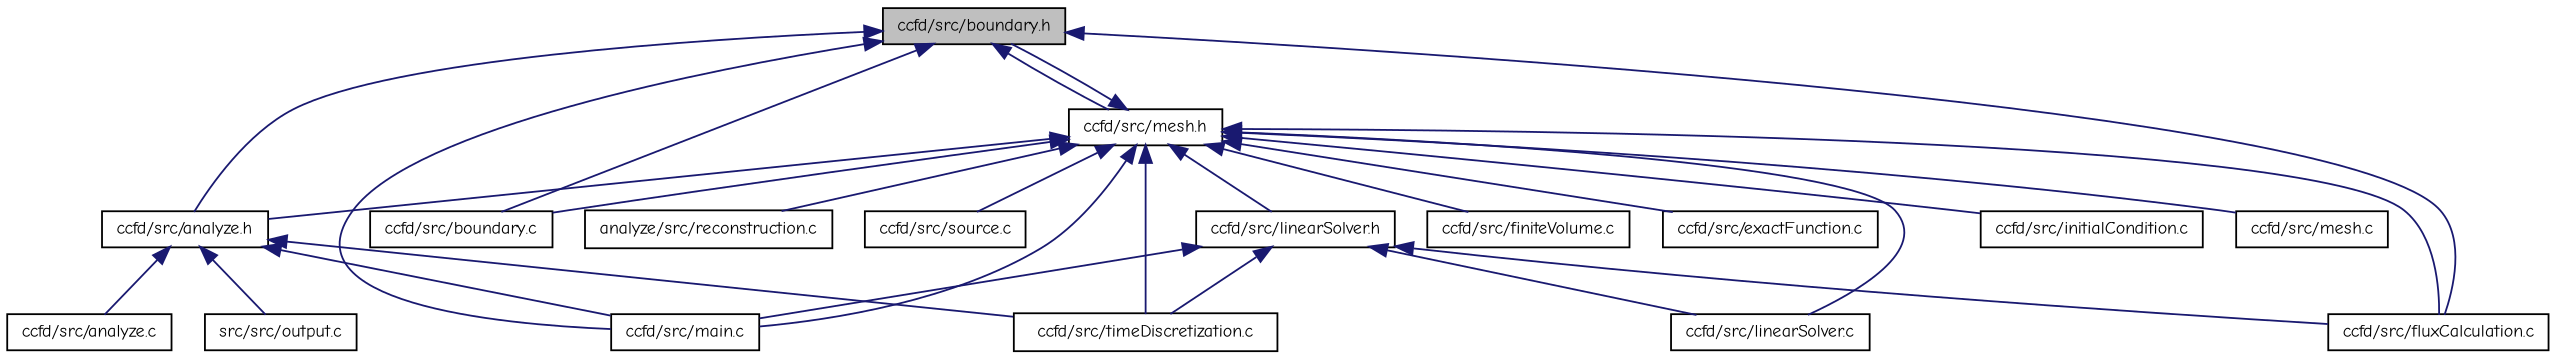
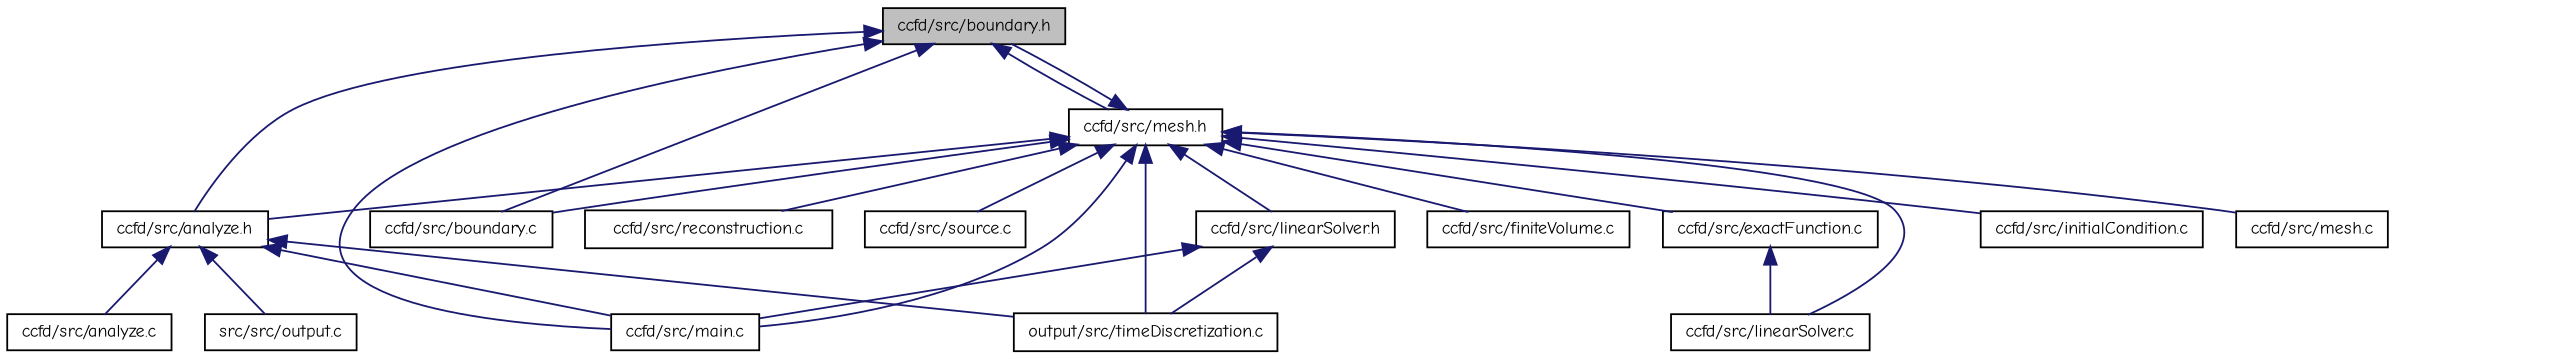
node "analyze/src/reconstruction.c": label "analyze/src/reconstruction.c" -> "ccfd/src/reconstruction.c"
edge "ccfd/src/linearSolver.c" -> "ccfd/src/linearSolver.h": now "ccfd/src/linearSolver.c" -> "ccfd/src/exactFunction.c"
node "ccfd/src/timeDiscretization.c": label "ccfd/src/timeDiscretization.c" -> "output/src/timeDiscretization.c"
node "ccfd/src/fluxCalculation.c": removed
